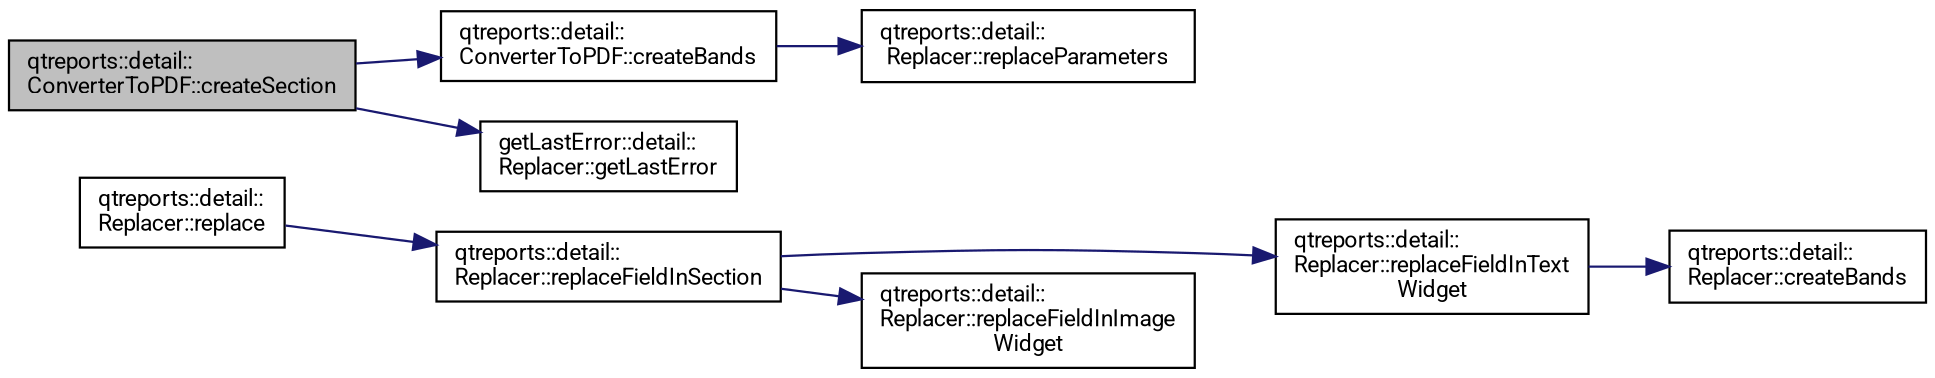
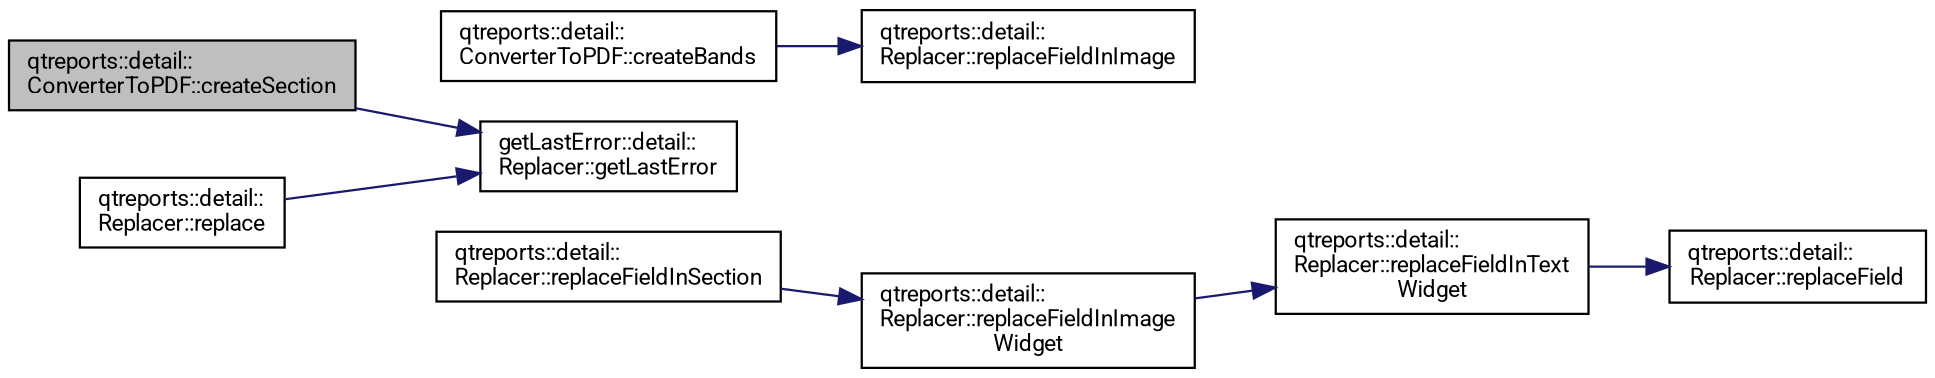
node "qtreports::detail:: Replacer::replaceParameters": label "qtreports::detail:: Replacer::replaceParameters" -> "qtreports::detail:: Replacer::replaceFieldInImage"
edge "qtreports::detail:: ConverterToPDF::createSection" -> "qtreports::detail:: ConverterToPDF::createBands": removed
edge "qtreports::detail:: Replacer::replace" -> "qtreports::detail:: Replacer::replaceFieldInSection": now "qtreports::detail:: Replacer::replace" -> "getLastError::detail:: Replacer::getLastError"
edge "qtreports::detail:: Replacer::replaceFieldInSection" -> "qtreports::detail:: Replacer::replaceFieldInText Widget": now "qtreports::detail:: Replacer::replaceFieldInImage Widget" -> "qtreports::detail:: Replacer::replaceFieldInText Widget"
node "qtreports::detail:: Replacer::createBands": label "qtreports::detail:: Replacer::createBands" -> "qtreports::detail:: Replacer::replaceField"
